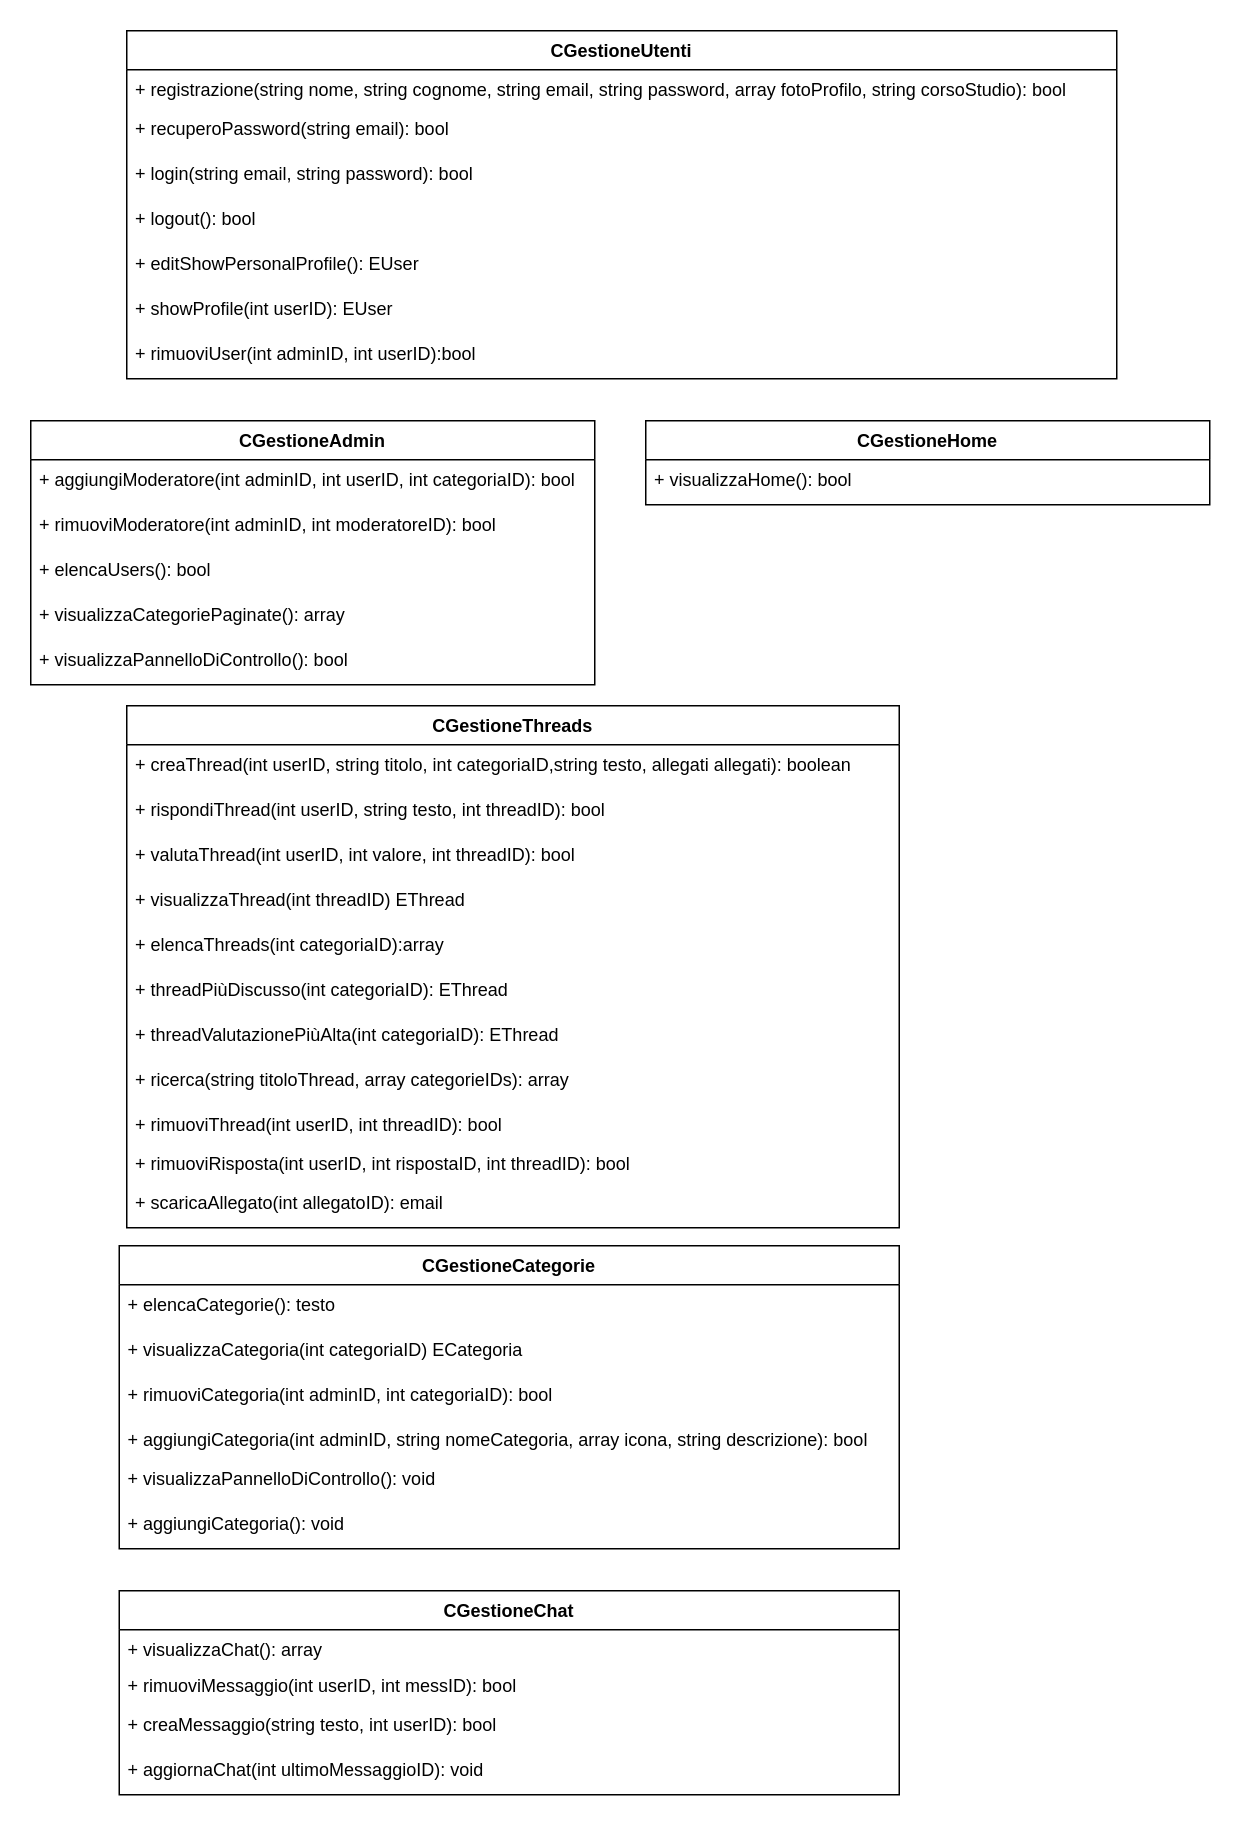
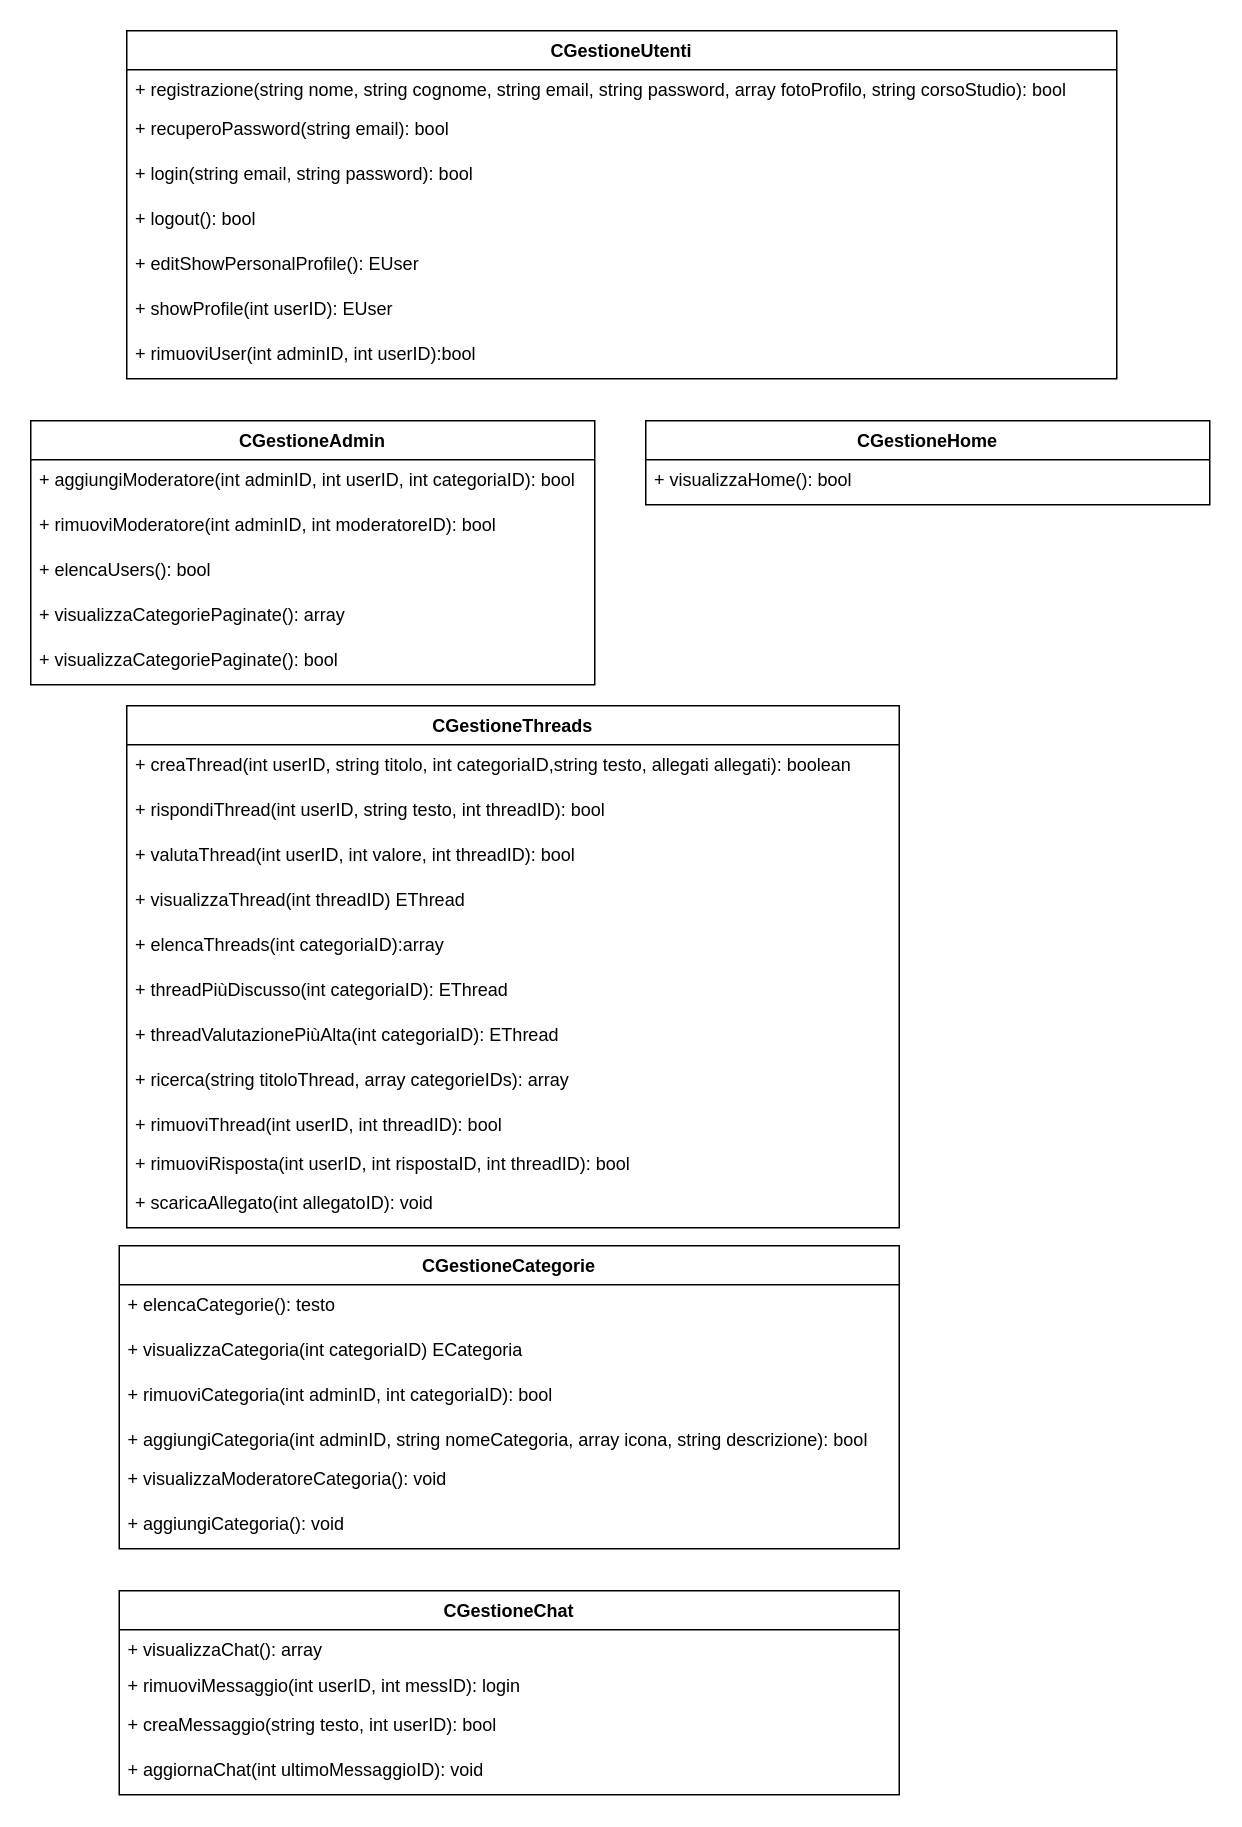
node "+ visualizzaPannelloDiControllo(): bool": label "+ visualizzaPannelloDiControllo(): bool" -> "+ visualizzaCategoriePaginate(): bool"
node "+ scaricaAllegato(int allegatoID): email": label "+ scaricaAllegato(int allegatoID): email" -> "+ scaricaAllegato(int allegatoID): void"
node "+ visualizzaPannelloDiControllo(): void": label "+ visualizzaPannelloDiControllo(): void" -> "+ visualizzaModeratoreCategoria(): void"
node "+ rimuoviMessaggio(int userID, int messID): bool": label "+ rimuoviMessaggio(int userID, int messID): bool" -> "+ rimuoviMessaggio(int userID, int messID): login"
